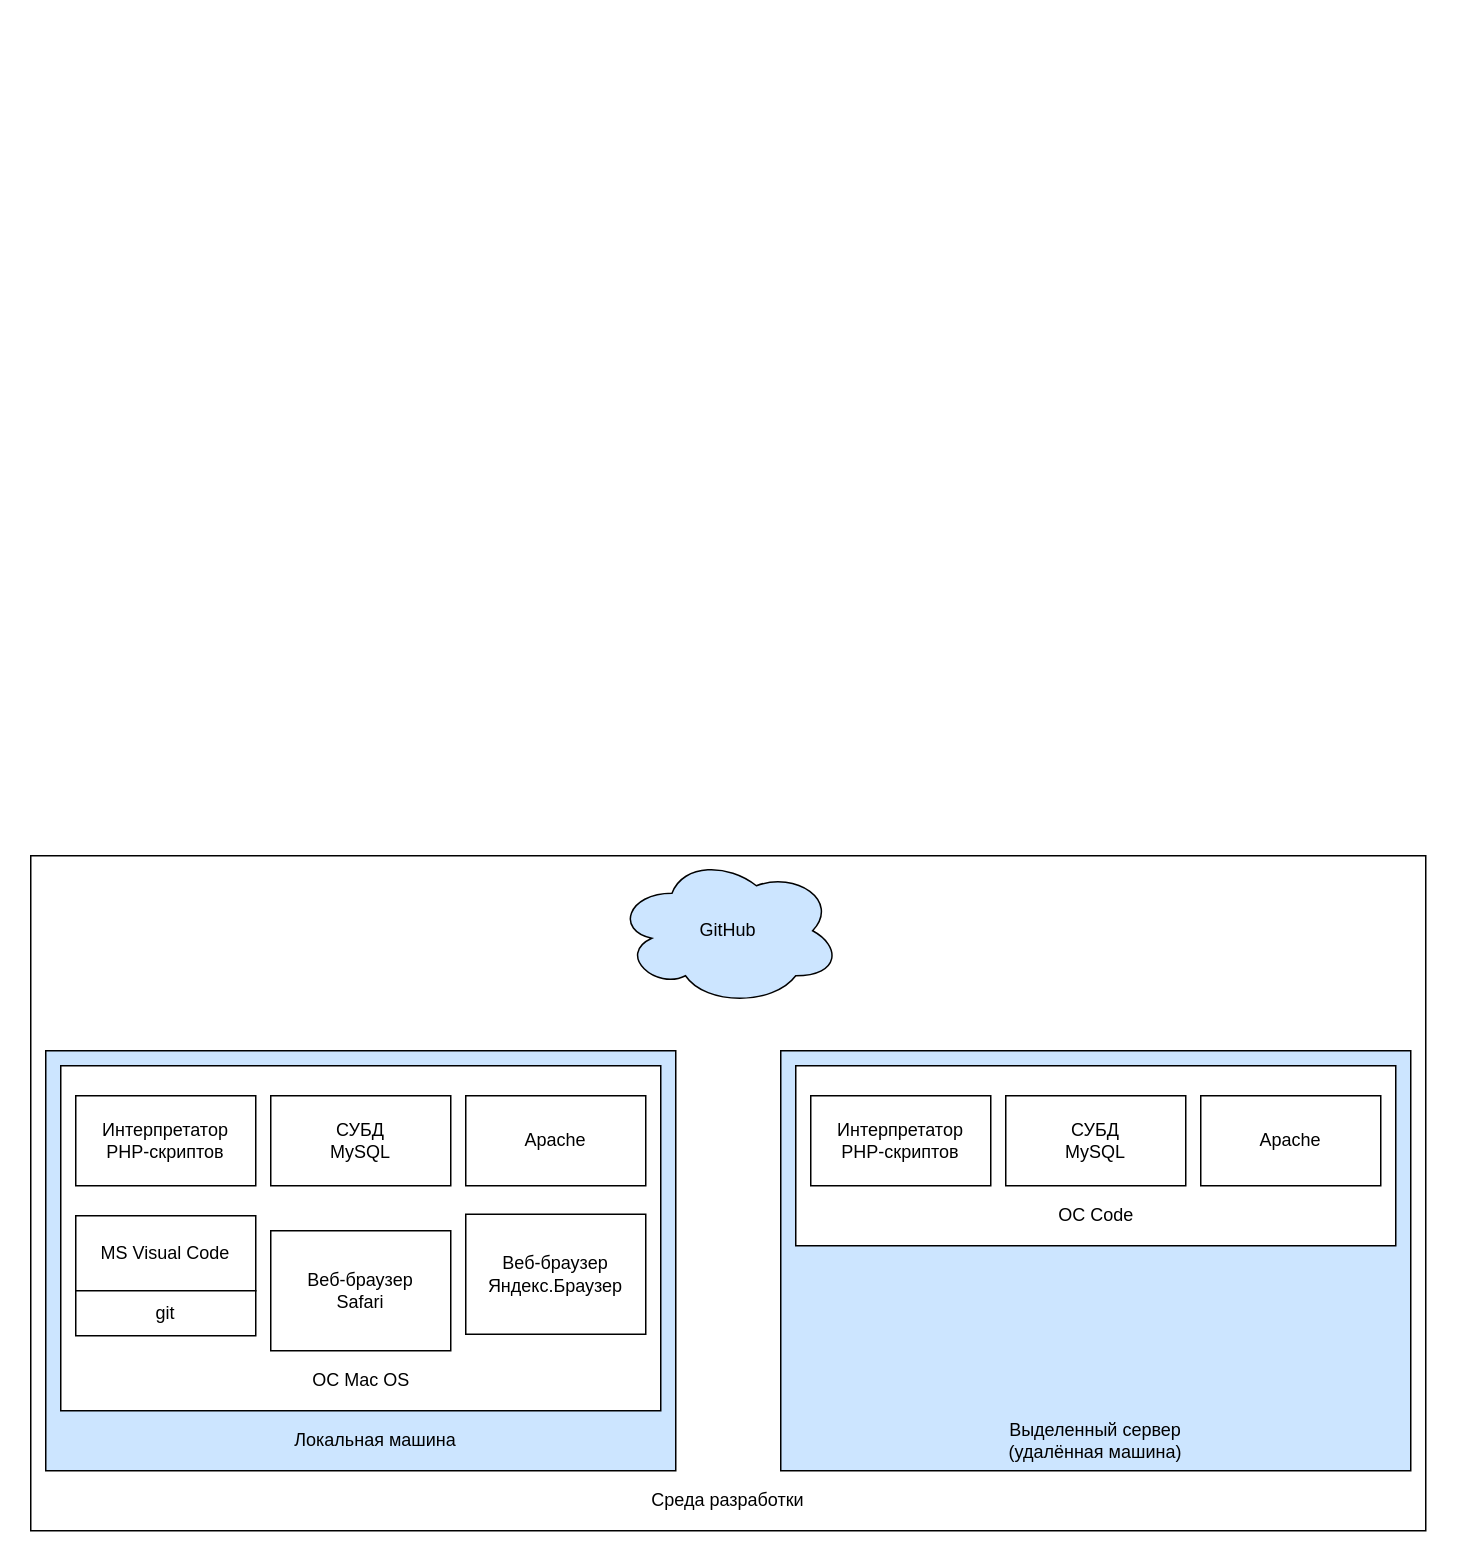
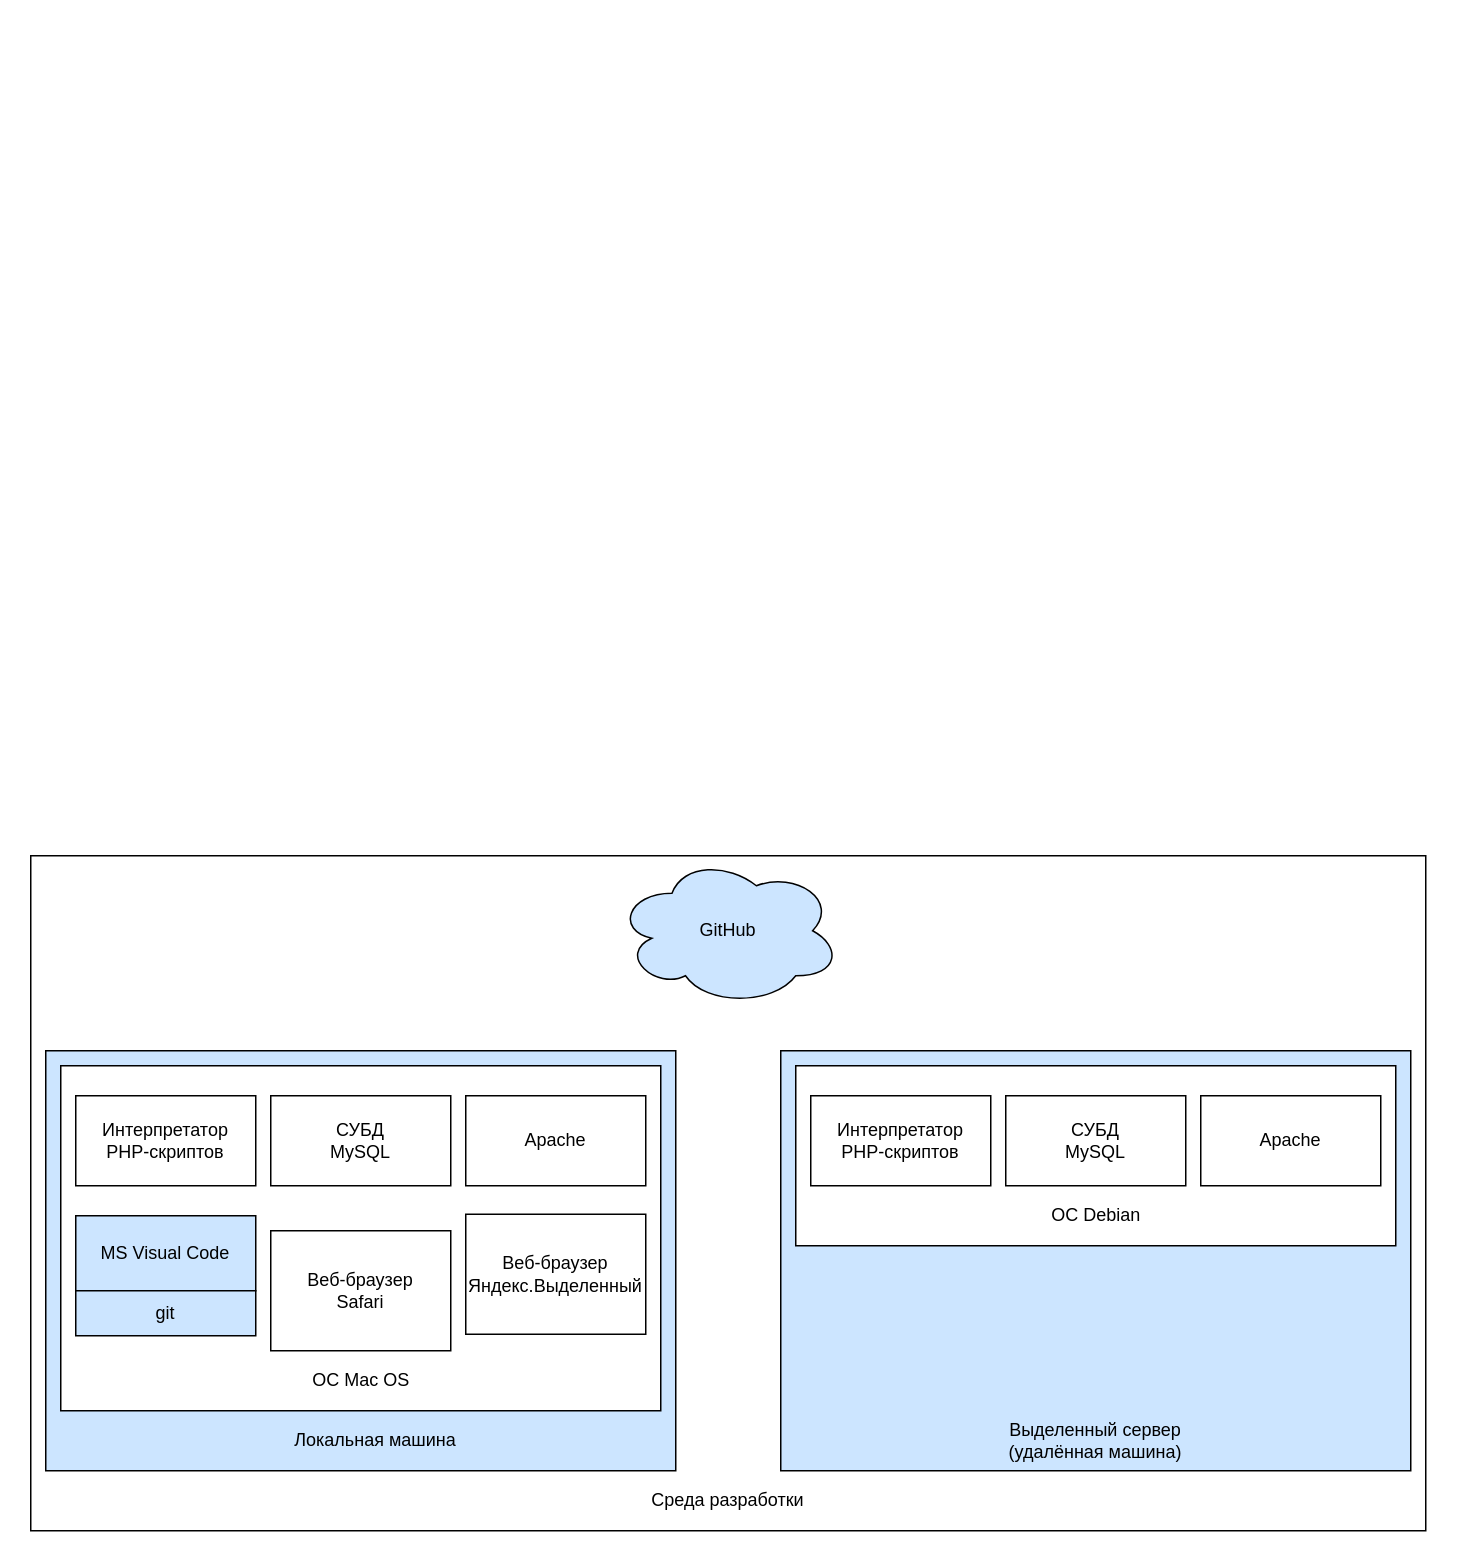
node "ОС Code": label "ОС Code" -> "ОС Debian"
node "MS Visual Code": fillcolor #ffffff -> #cce5ff
node "Веб-браузер Яндекс.Браузер": label "Веб-браузер Яндекс.Браузер" -> "Веб-браузер Яндекс.Выделенный"
node "git": fillcolor #ffffff -> #cce5ff
